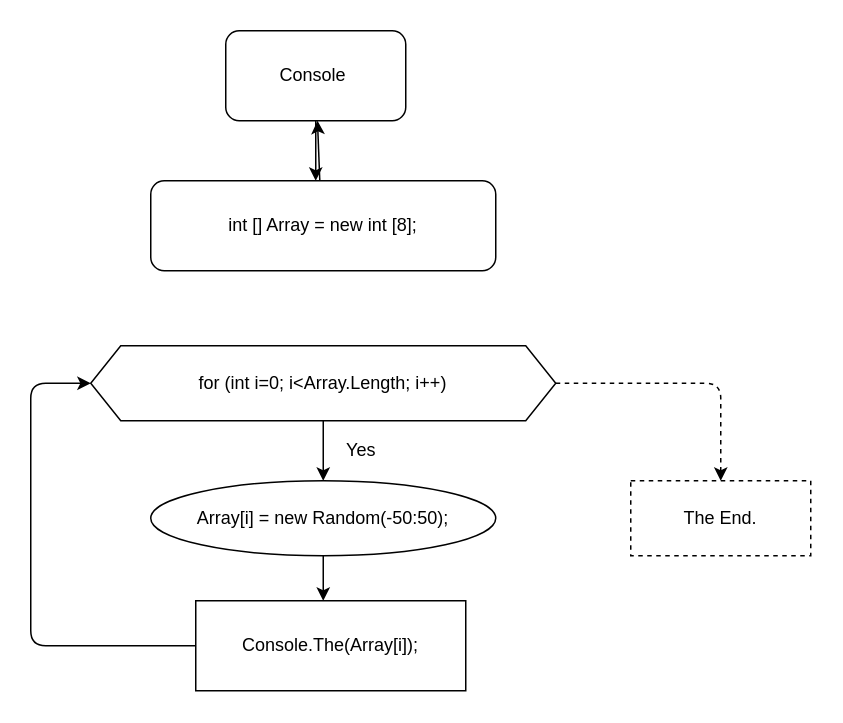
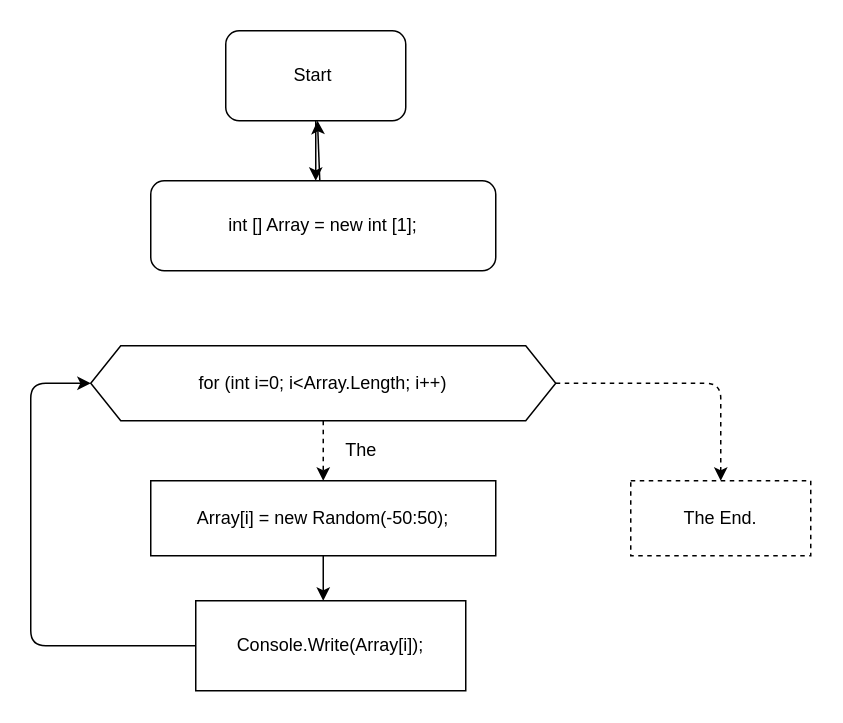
node "Console": label "Console" -> "Start"
node "int [] Array = new int [8];": label "int [] Array = new int [8];" -> "int [] Array = new int [1];"
edge "for (int i=0; i<Array.Length; i++)" -> "Array[i] = new Random(-50:50);": style solid -> dashed
node "Yes": label "Yes" -> "The"
node "Array[i] = new Random(-50:50);": shape ellipse -> rectangle
node "Console.The(Array[i]);": label "Console.The(Array[i]);" -> "Console.Write(Array[i]);"
